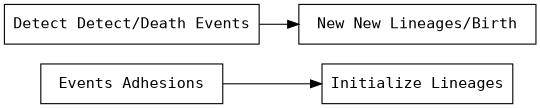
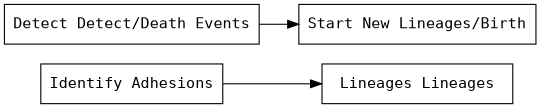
node "New New Lineages/Birth": label "New New Lineages/Birth" -> "Start New Lineages/Birth"
node "Events Adhesions": label "Events Adhesions" -> "Identify Adhesions"
node "Initialize Lineages": label "Initialize Lineages" -> "Lineages Lineages"
